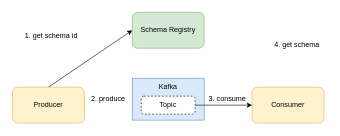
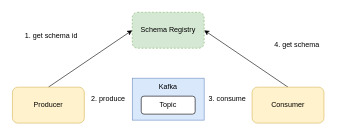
node "Schema Registry": style solid -> dashed
edge "Consumer" -> "Schema Registry": added
node "Topic": style dashed -> solid
edge "Topic" -> "Consumer": removed
